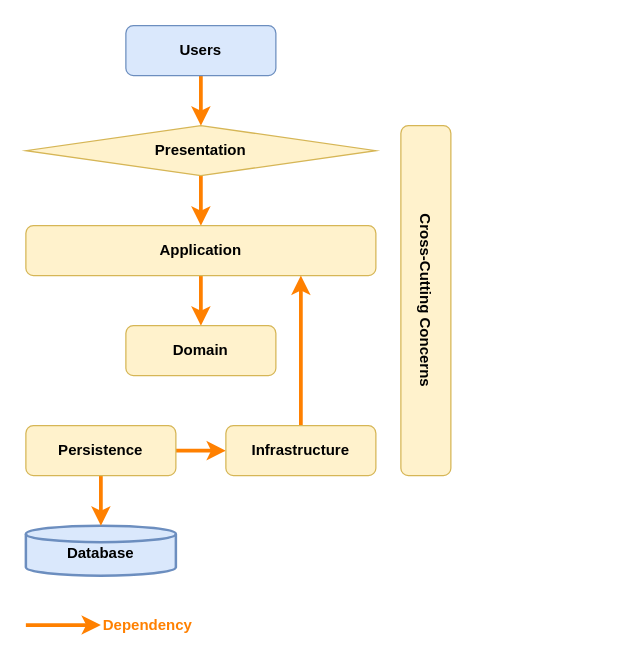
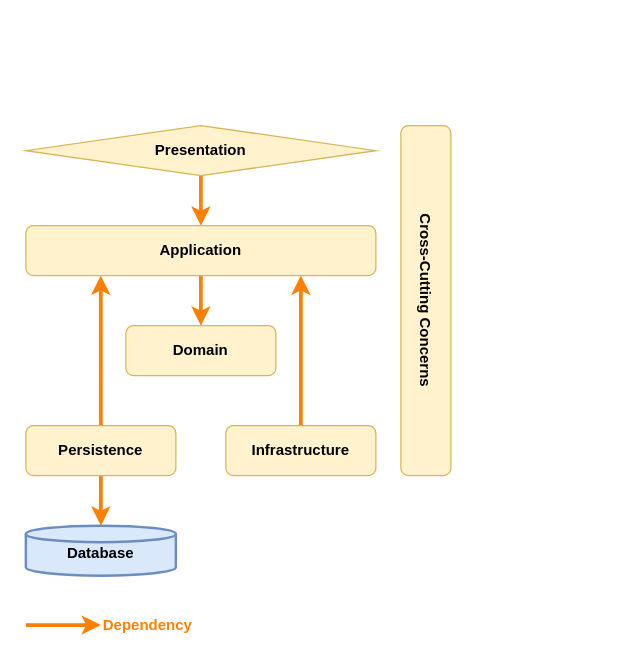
node "Users": removed
edge "Users" -> "Presentation": removed
edge "Persistence" -> "Infrastructure": now "Persistence" -> "Application"
